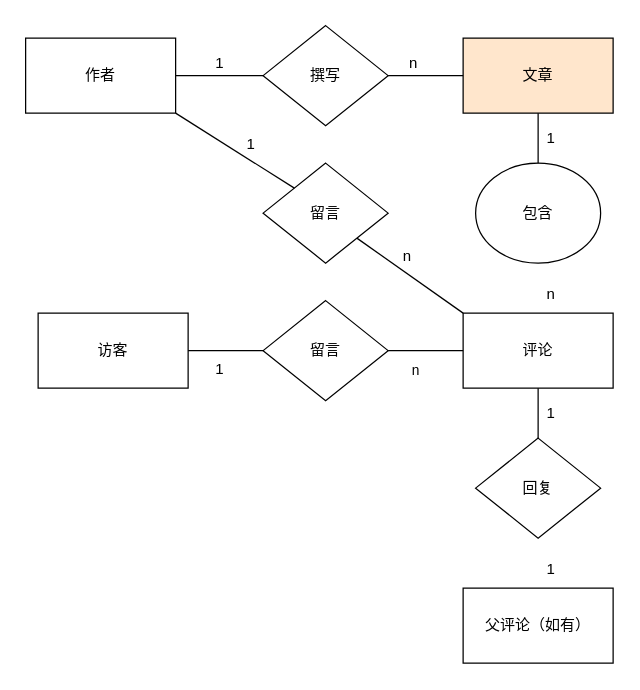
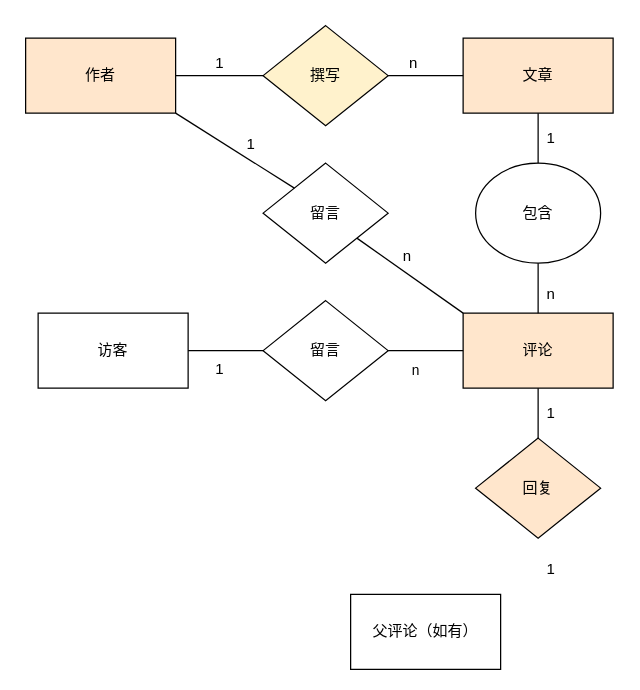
node "作者": fillcolor #ffffff -> #ffe6cc
node "撰写": fillcolor #ffffff -> #fff2cc
edge "包含" -- "评论": added
node "评论": fillcolor #ffffff -> #ffe6cc
node "回复": fillcolor #ffffff -> #ffe6cc
node "父评论（如有）": moved (538, 626) -> (426, 632)
